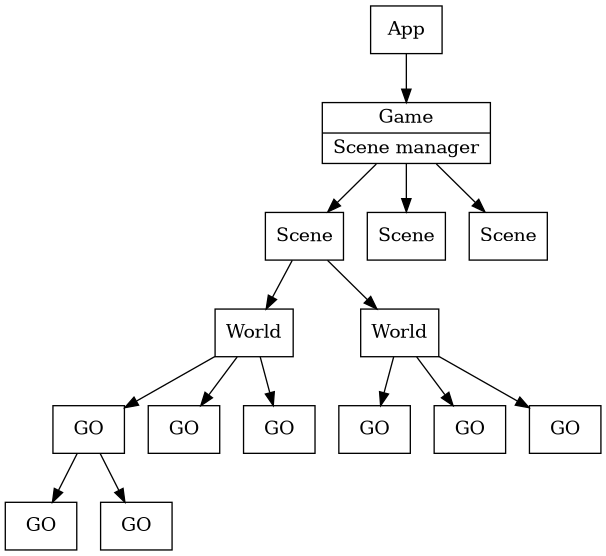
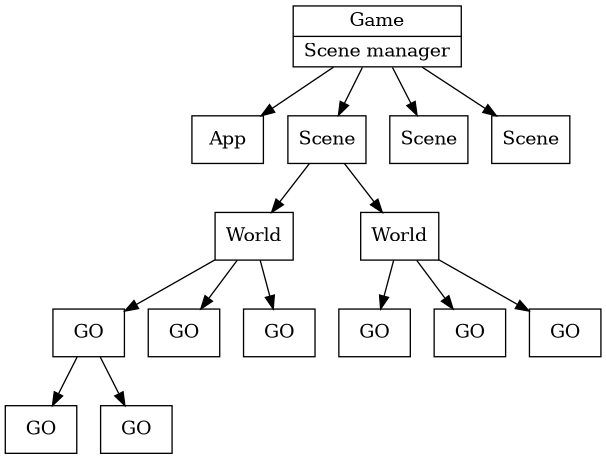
edge "App" -> "Game": reversed
